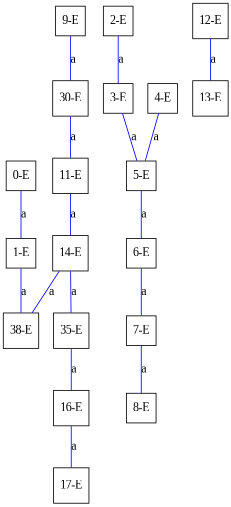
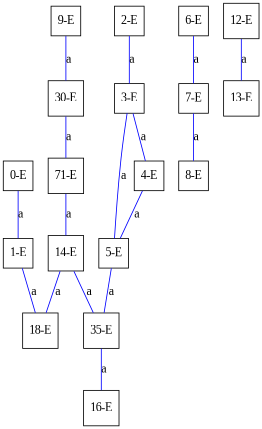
edge "3-E" -- "4-E": added, label "a"
node "11-E": label "11-E" -> "71-E"
edge "5-E" -- "6-E": now "5-E" -- "35-E"
node "38-E": label "38-E" -> "18-E"
node "17-E": removed
